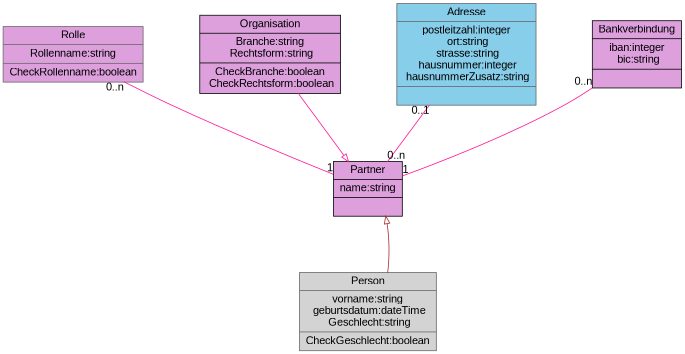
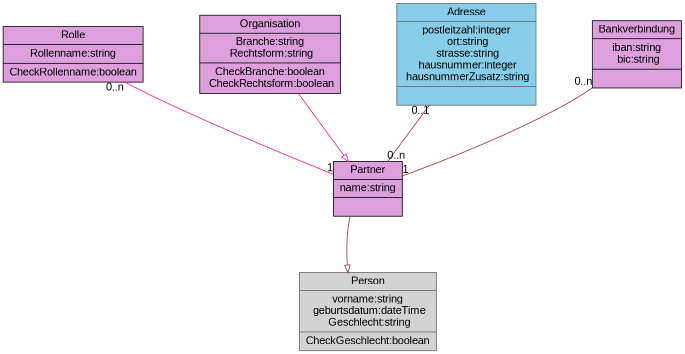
node "Bankverbindung": text "iban:integer" -> "iban:string"
node "Rolle": color gray40 -> black
edge "Adresse" -- "Partner": color deeppink -> brown
edge "Bankverbindung" -- "Partner": color deeppink -> brown
edge "Person" -> "Partner": reversed
